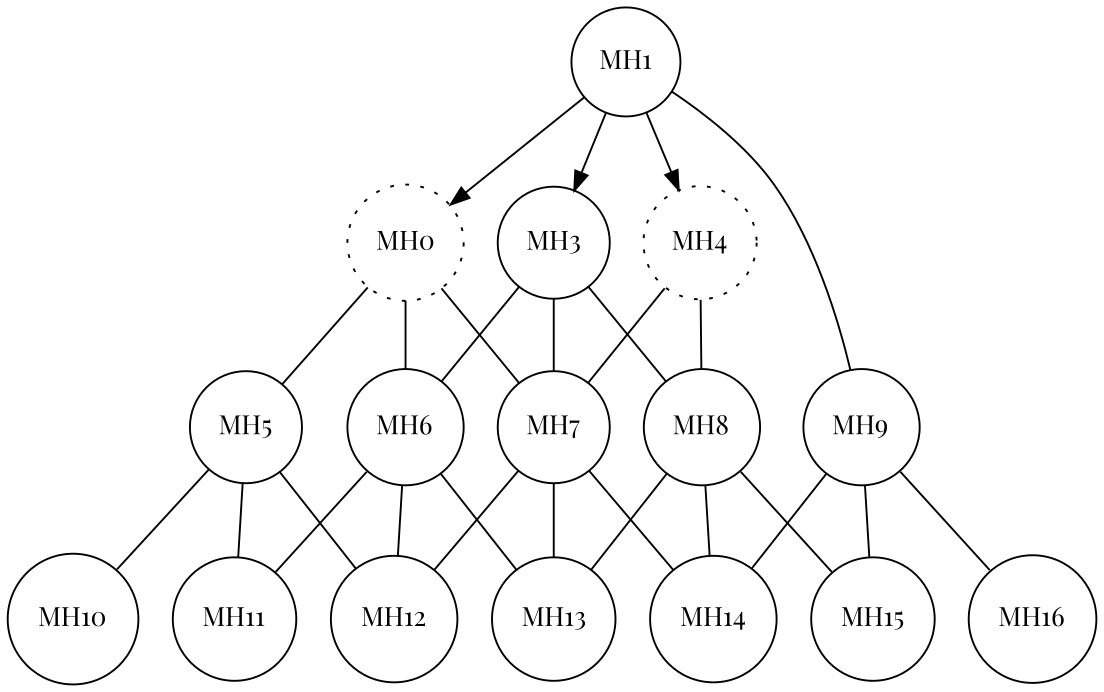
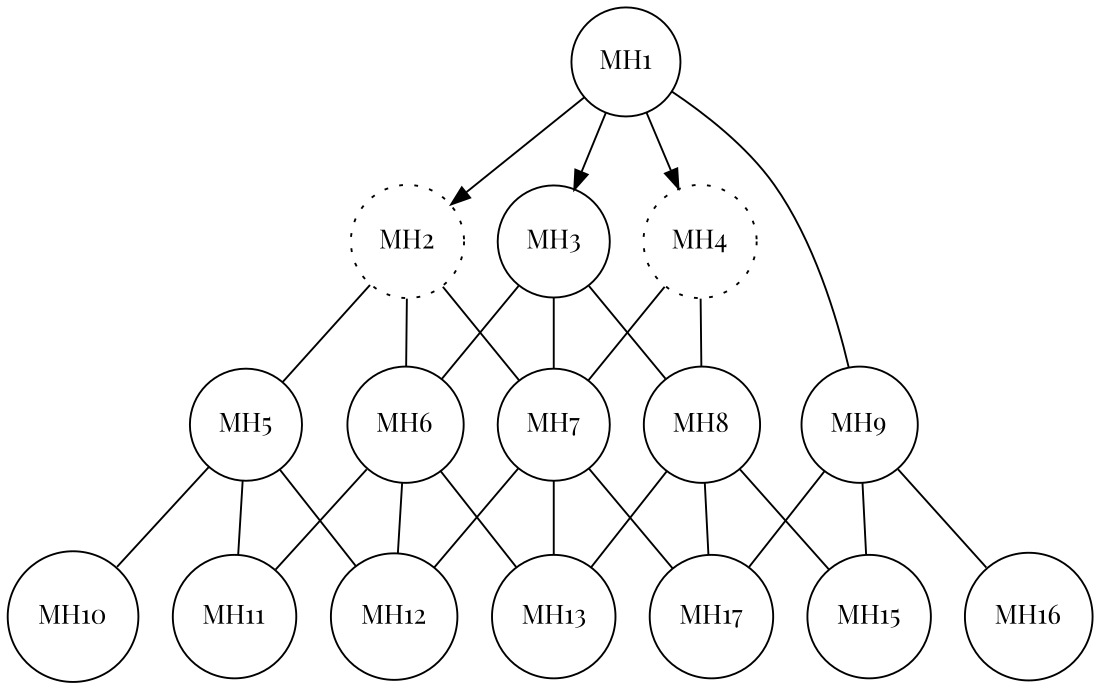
node "MH0": label "MH0" -> "MH2"
node "MH14": label "MH14" -> "MH17"
